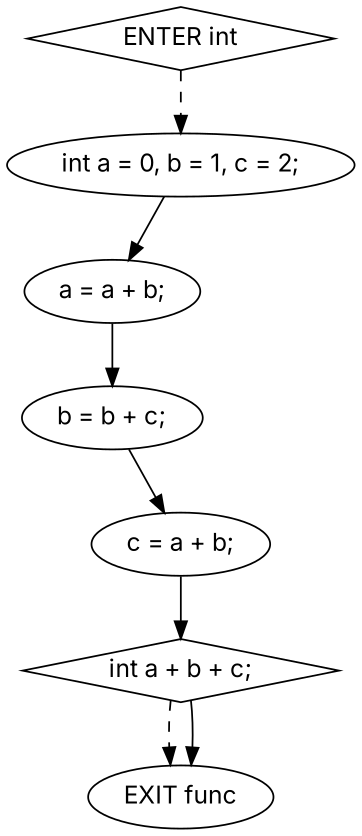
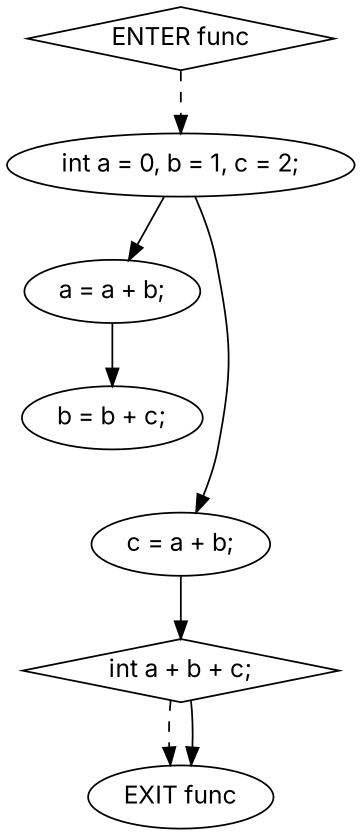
node "ENTER int": label "ENTER int" -> "ENTER func"
edge "b = b + c;" -> "c = a + b;": now "int a = 0, b = 1, c = 2;" -> "c = a + b;"
